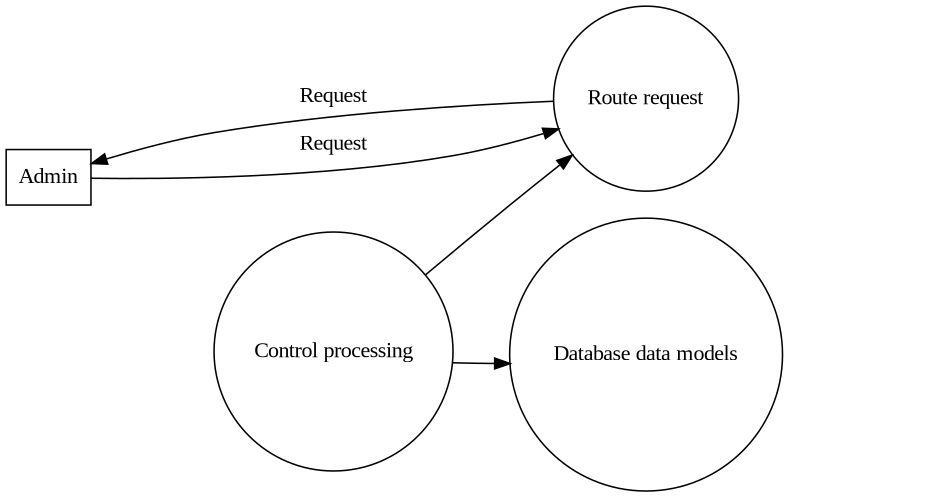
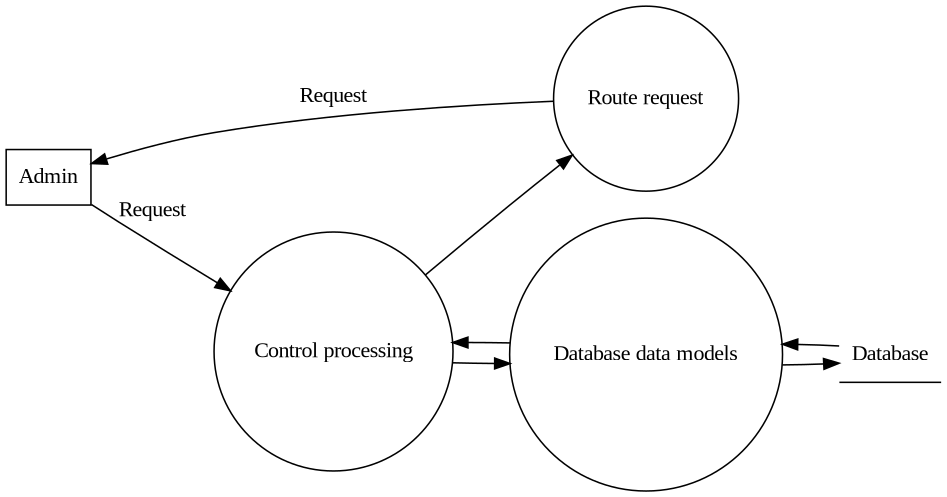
edge "Admin" -> "Route request": now "Admin" -> "Control processing"
edge "Database data models" -> "Control processing": added
node "Database": added
